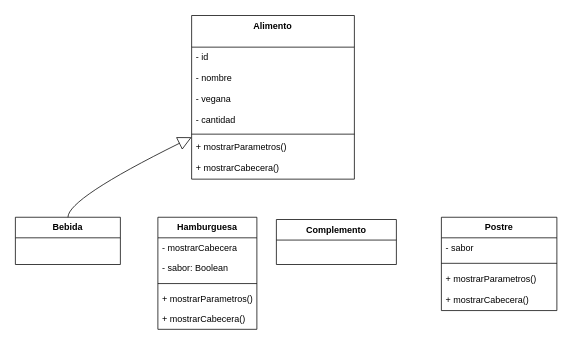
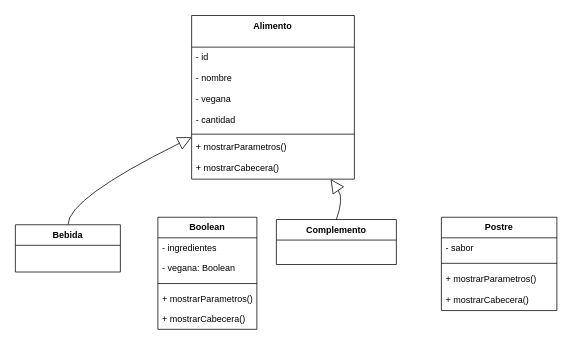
edge "Complemento" -> "Alimento": added
node "Hamburguesa": label "Hamburguesa" -> "Boolean"
node "Bebida": moved (68, 241) -> (68, 248)
node "- mostrarCabecera": label "- mostrarCabecera" -> "- ingredientes"
node "- sabor: Boolean": label "- sabor: Boolean" -> "- vegana: Boolean"
